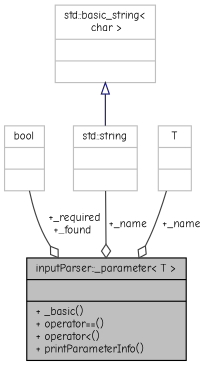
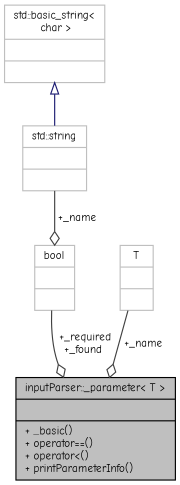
edge "std::string" -> "inputParser::_parameter< T >": now "std::string" -> "bool"
